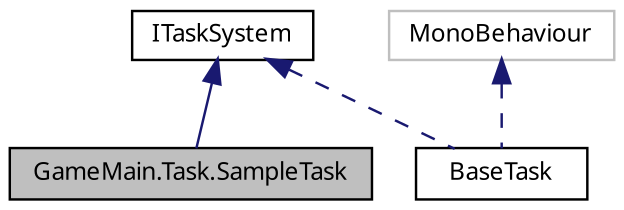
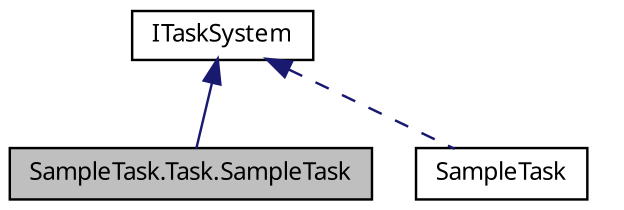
node "MonoBehaviour": removed
node "GameMain.Task.SampleTask": label "GameMain.Task.SampleTask" -> "SampleTask.Task.SampleTask"
node "BaseTask": label "BaseTask" -> "SampleTask"
